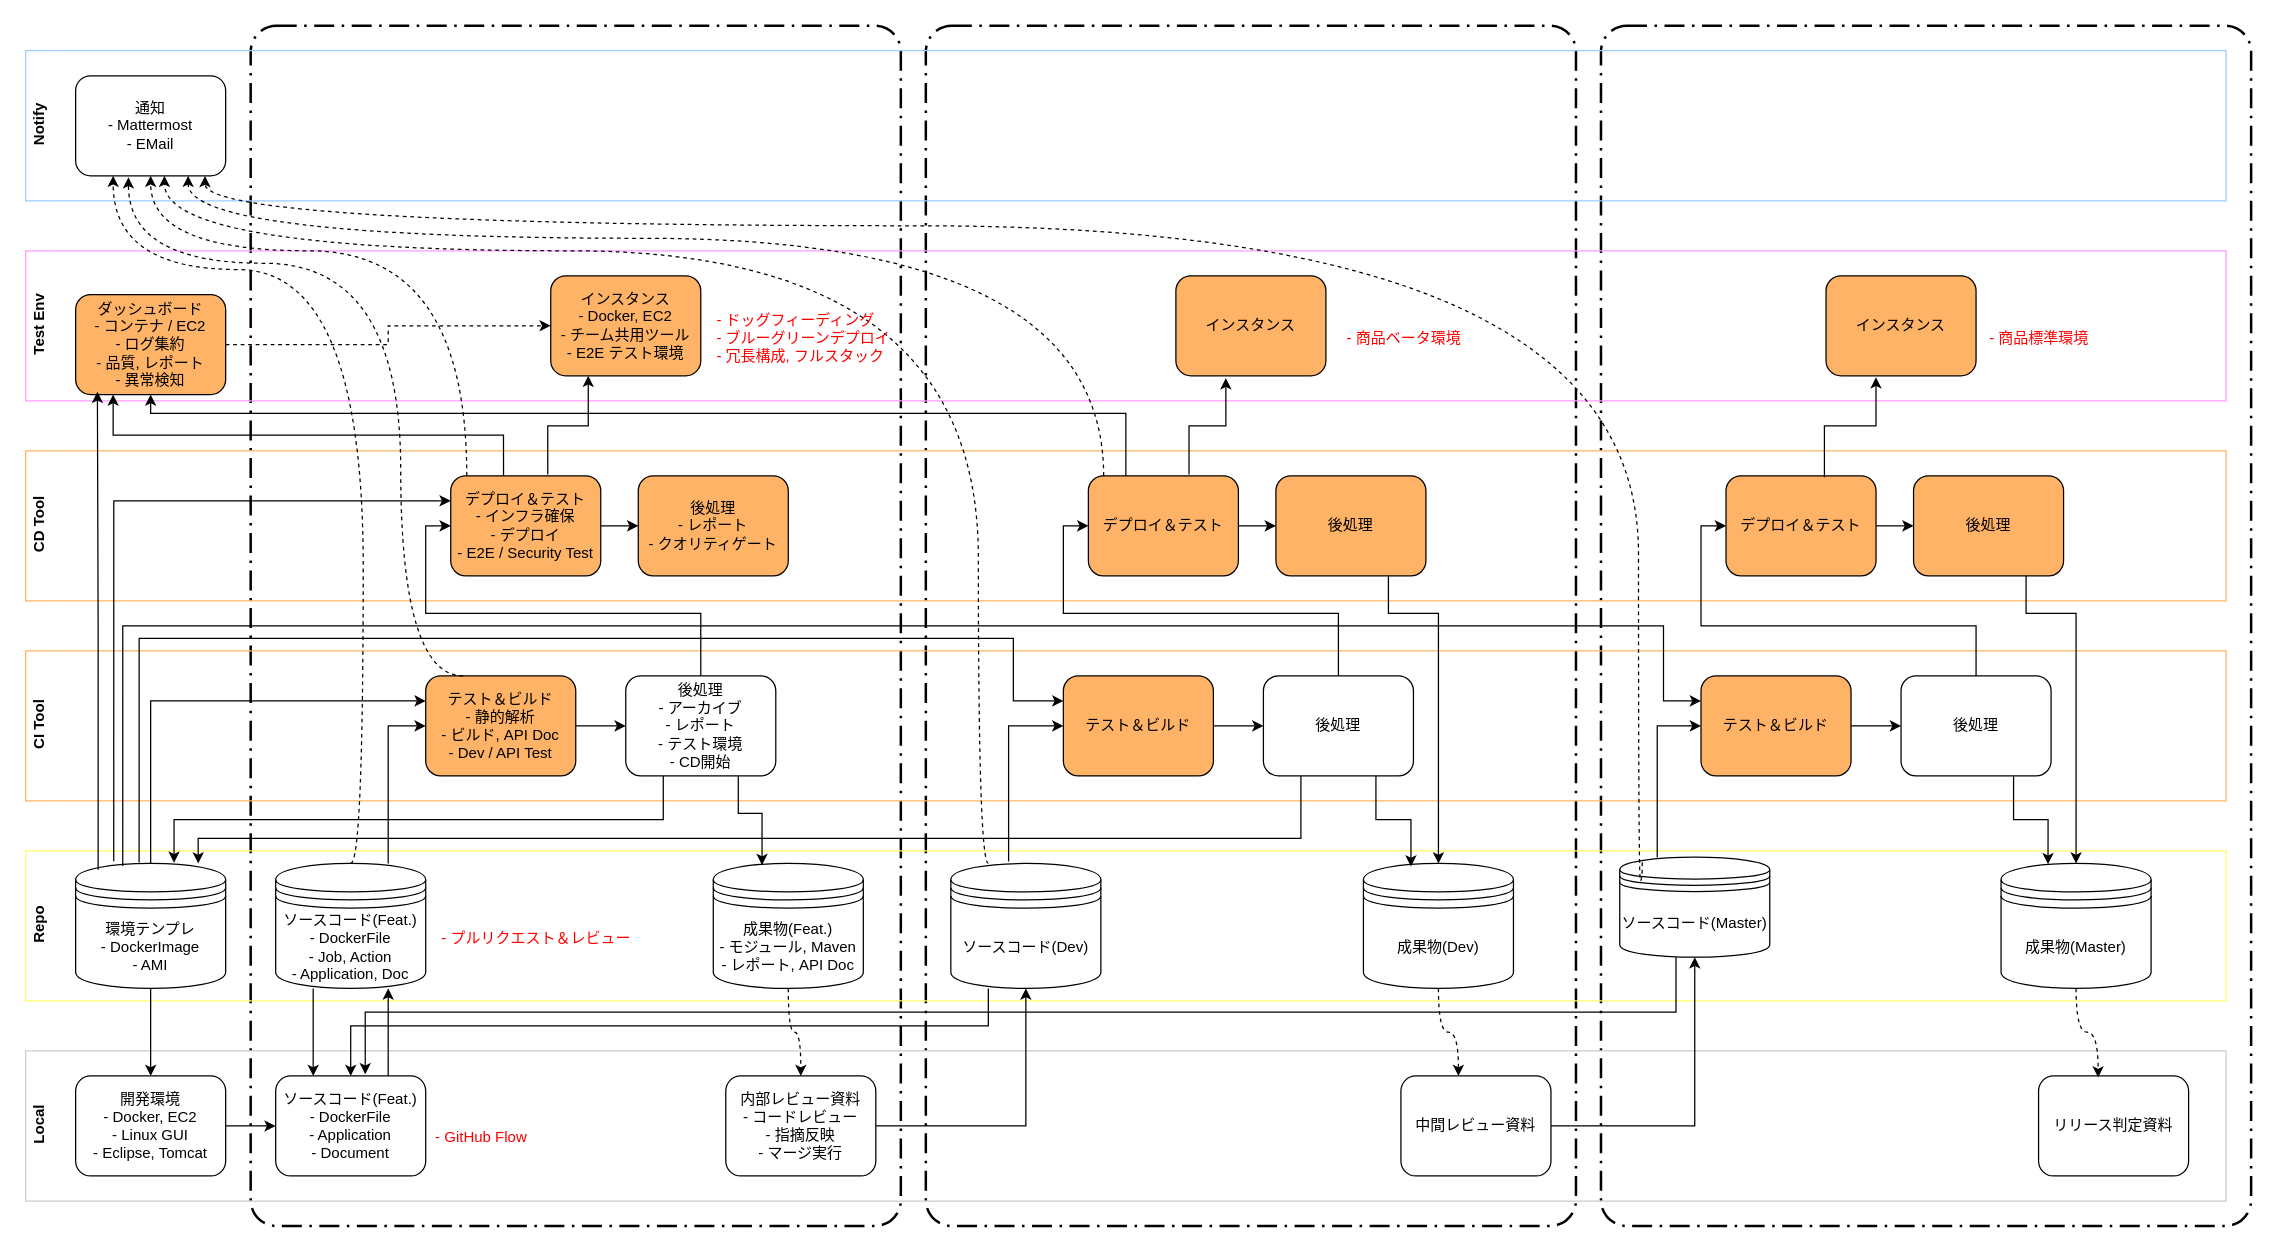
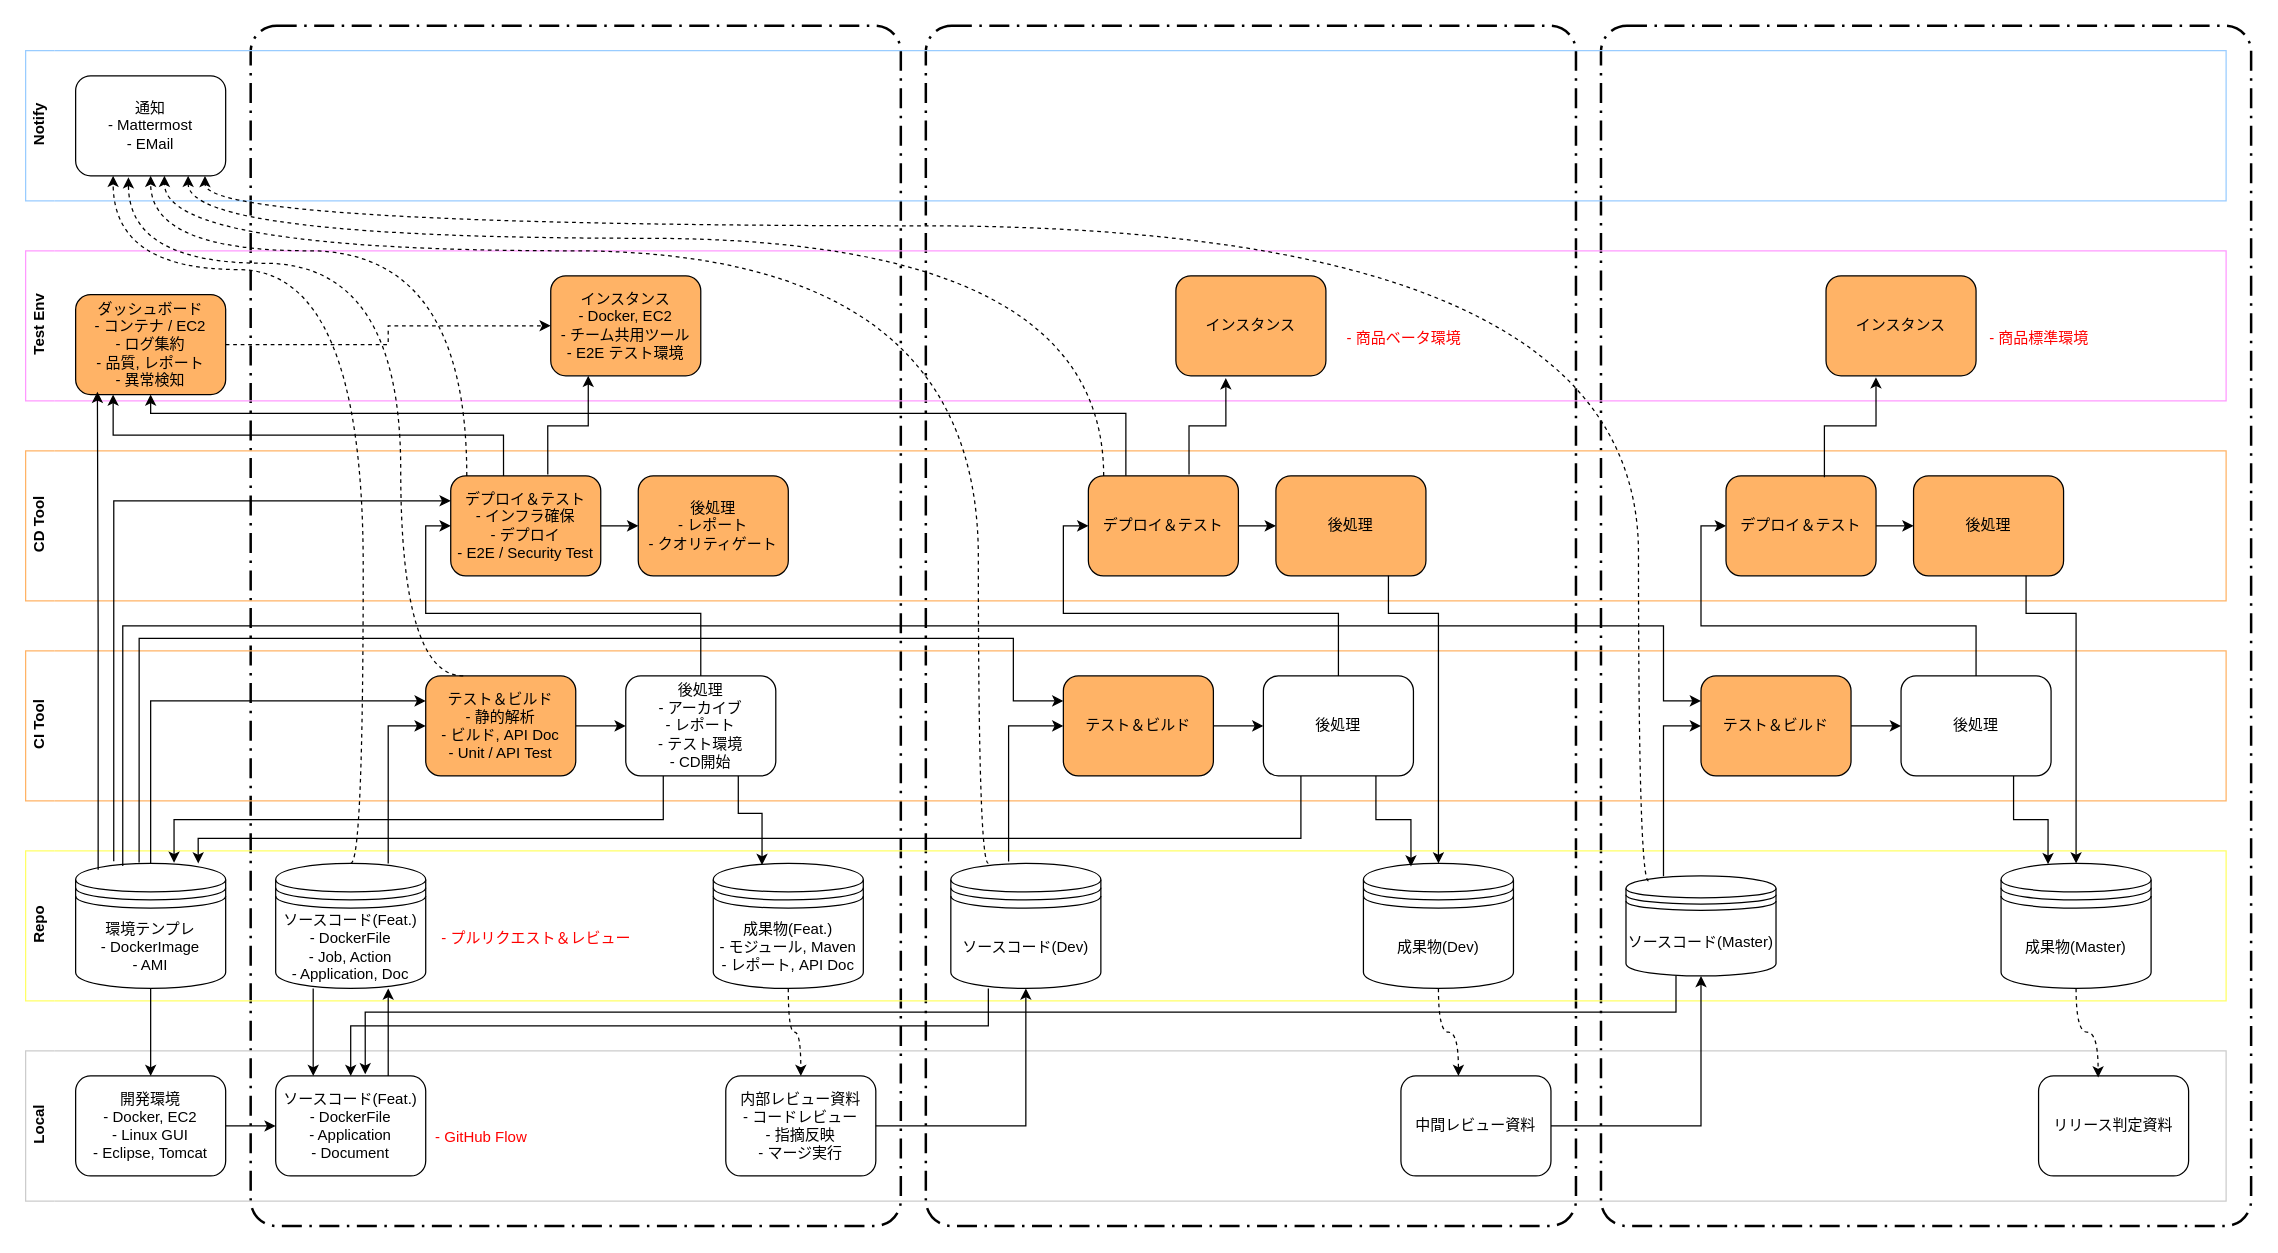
node "- ドッグフィーディング - ブルーグリーンデプロイ - 冗長構成, フルスタック": removed
node "テスト＆ビルド - 静的解析 - ビルド, API Doc - Dev / API Test": label "テスト＆ビルド - 静的解析 - ビルド, API Doc - Dev / API Test" -> "テスト＆ビルド - 静的解析 - ビルド, API Doc - Unit / API Test"
node "ソースコード(Master)": moved (1694, 907) -> (1701, 926)
